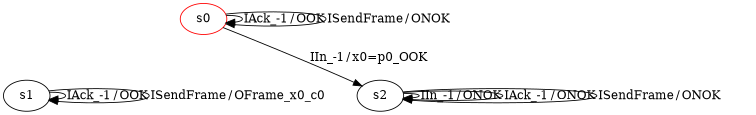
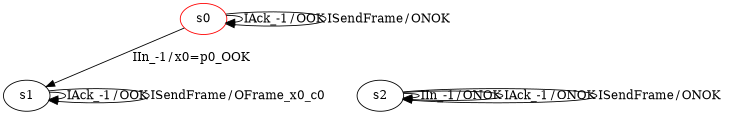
edge "s0" -> "s2": now "s0" -> "s1"
